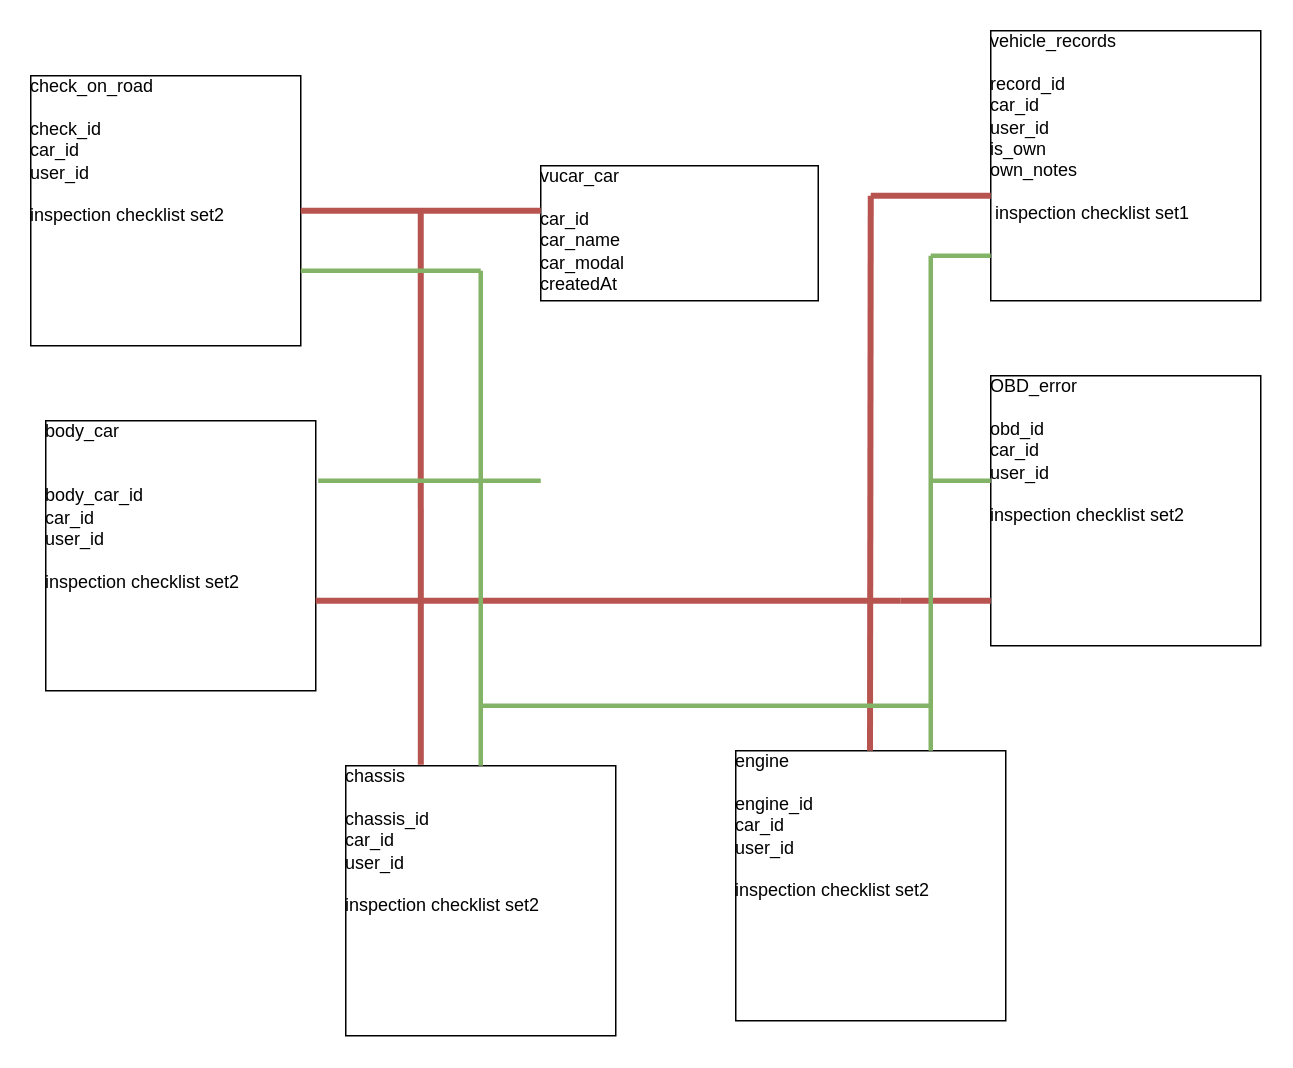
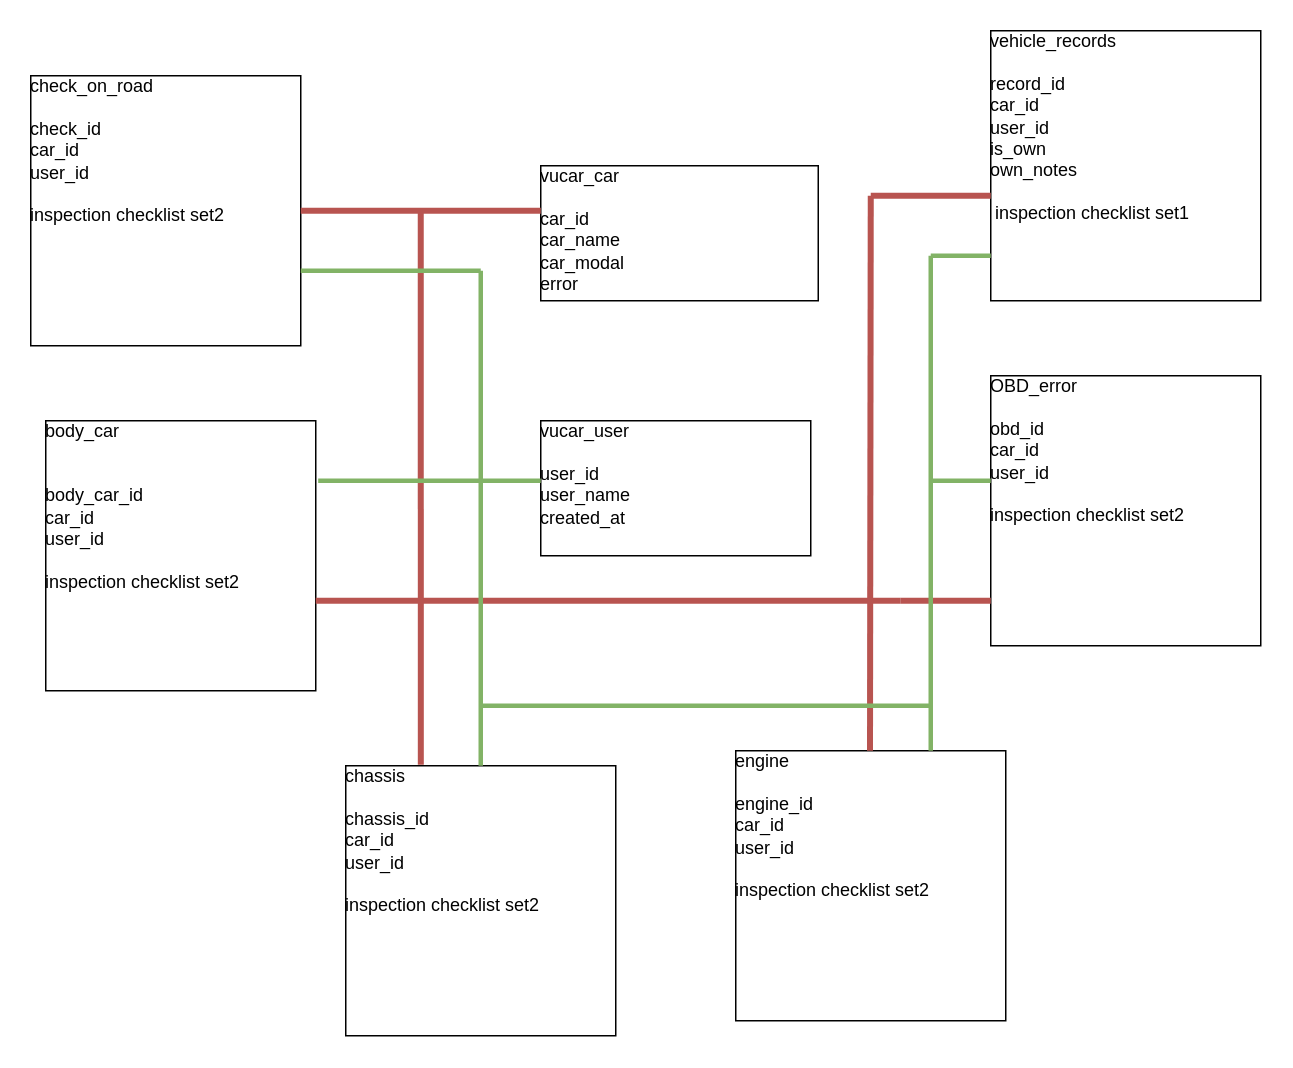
node "vucar_car car_id car_name car_modal createdAt": label "vucar_car car_id car_name car_modal createdAt" -> "vucar_car car_id car_name car_modal error"
node "vucar_user user_id user_name created_at": added
